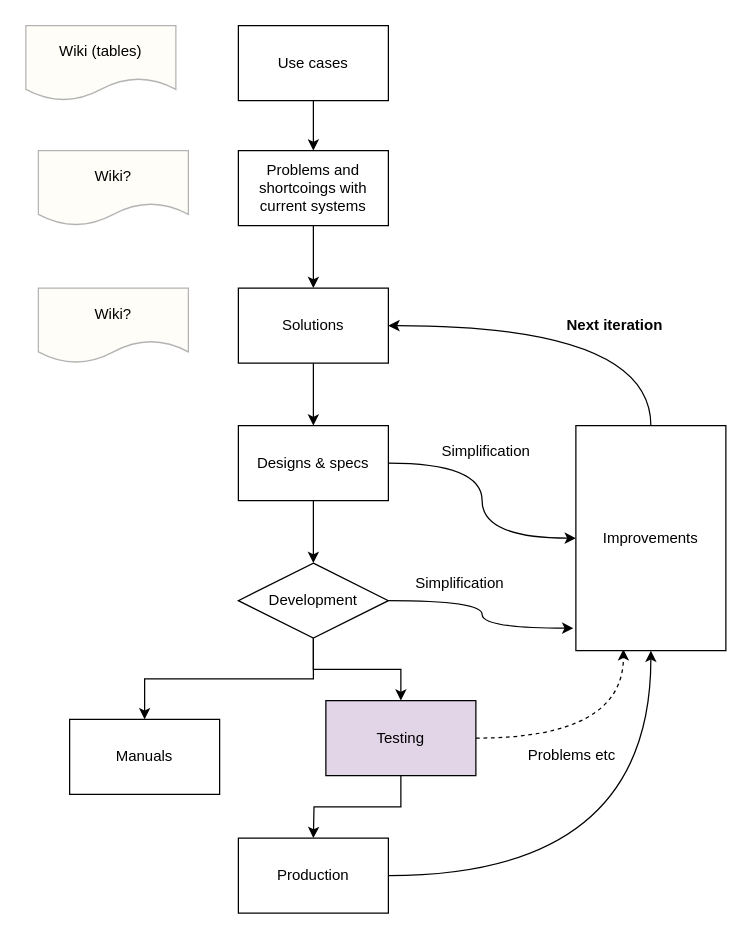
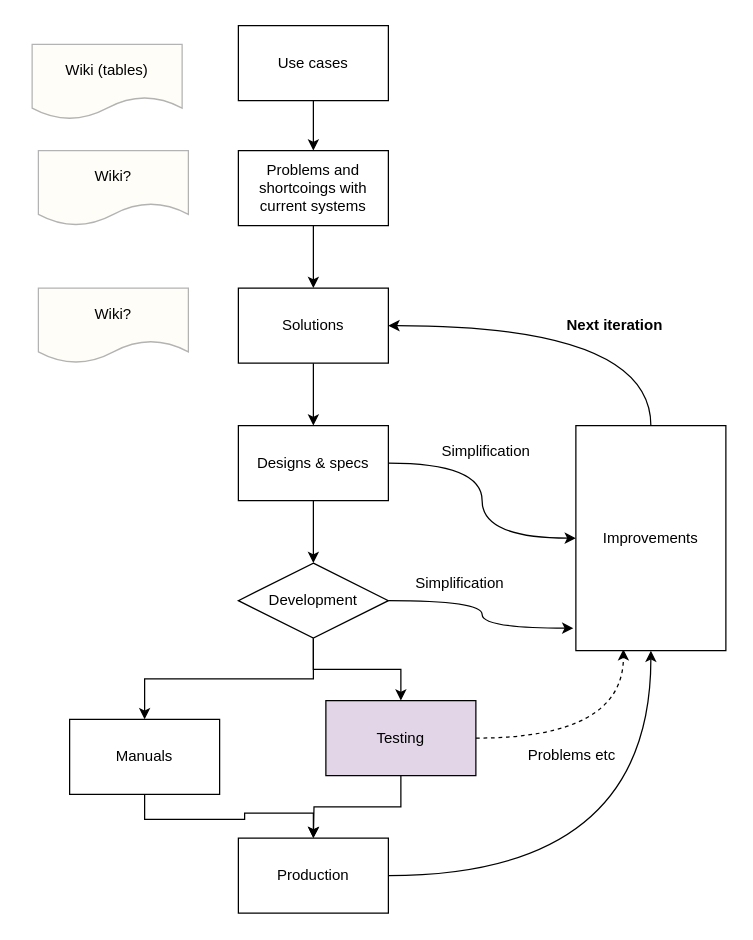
node "Wiki (tables)": moved (101, 63) -> (107, 82)
edge "Manuals" -> "Production": added
